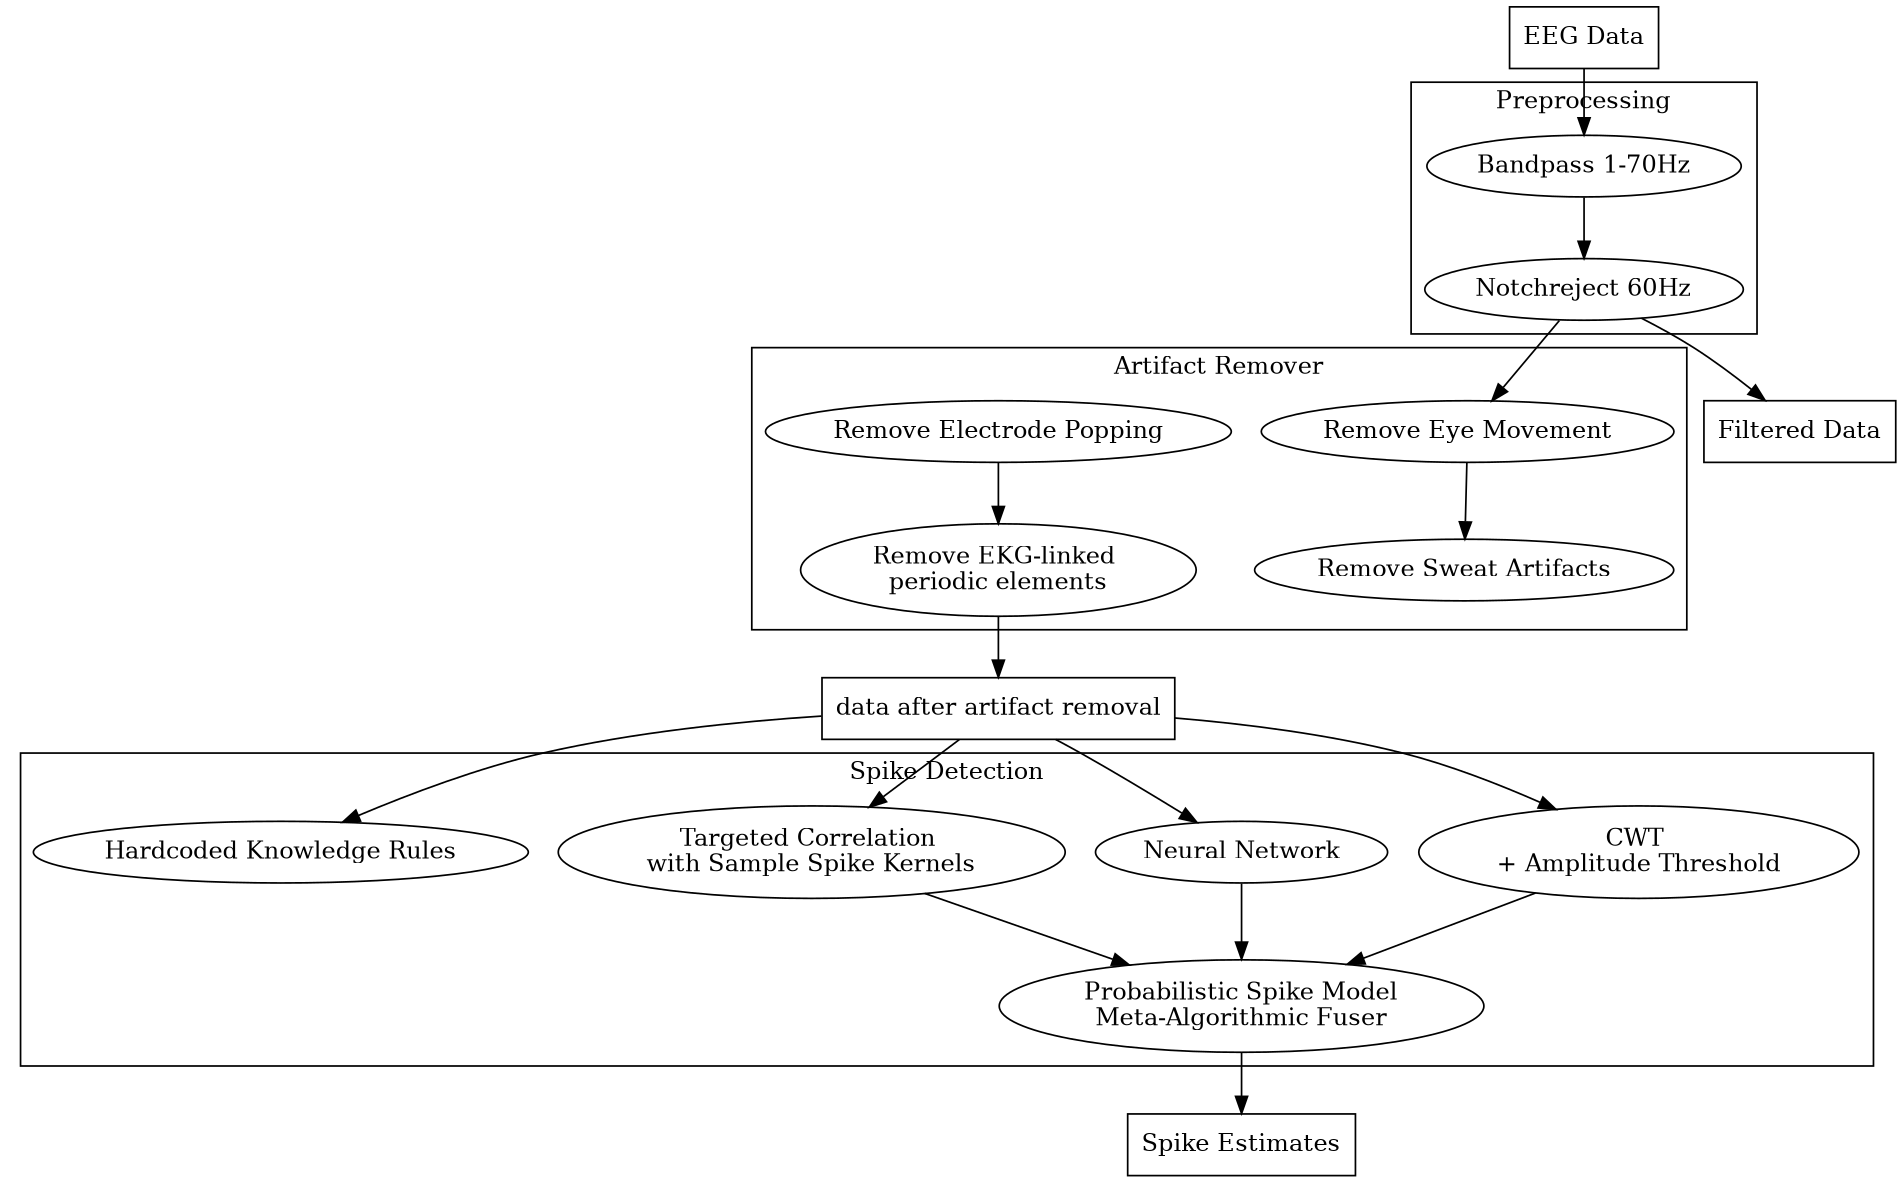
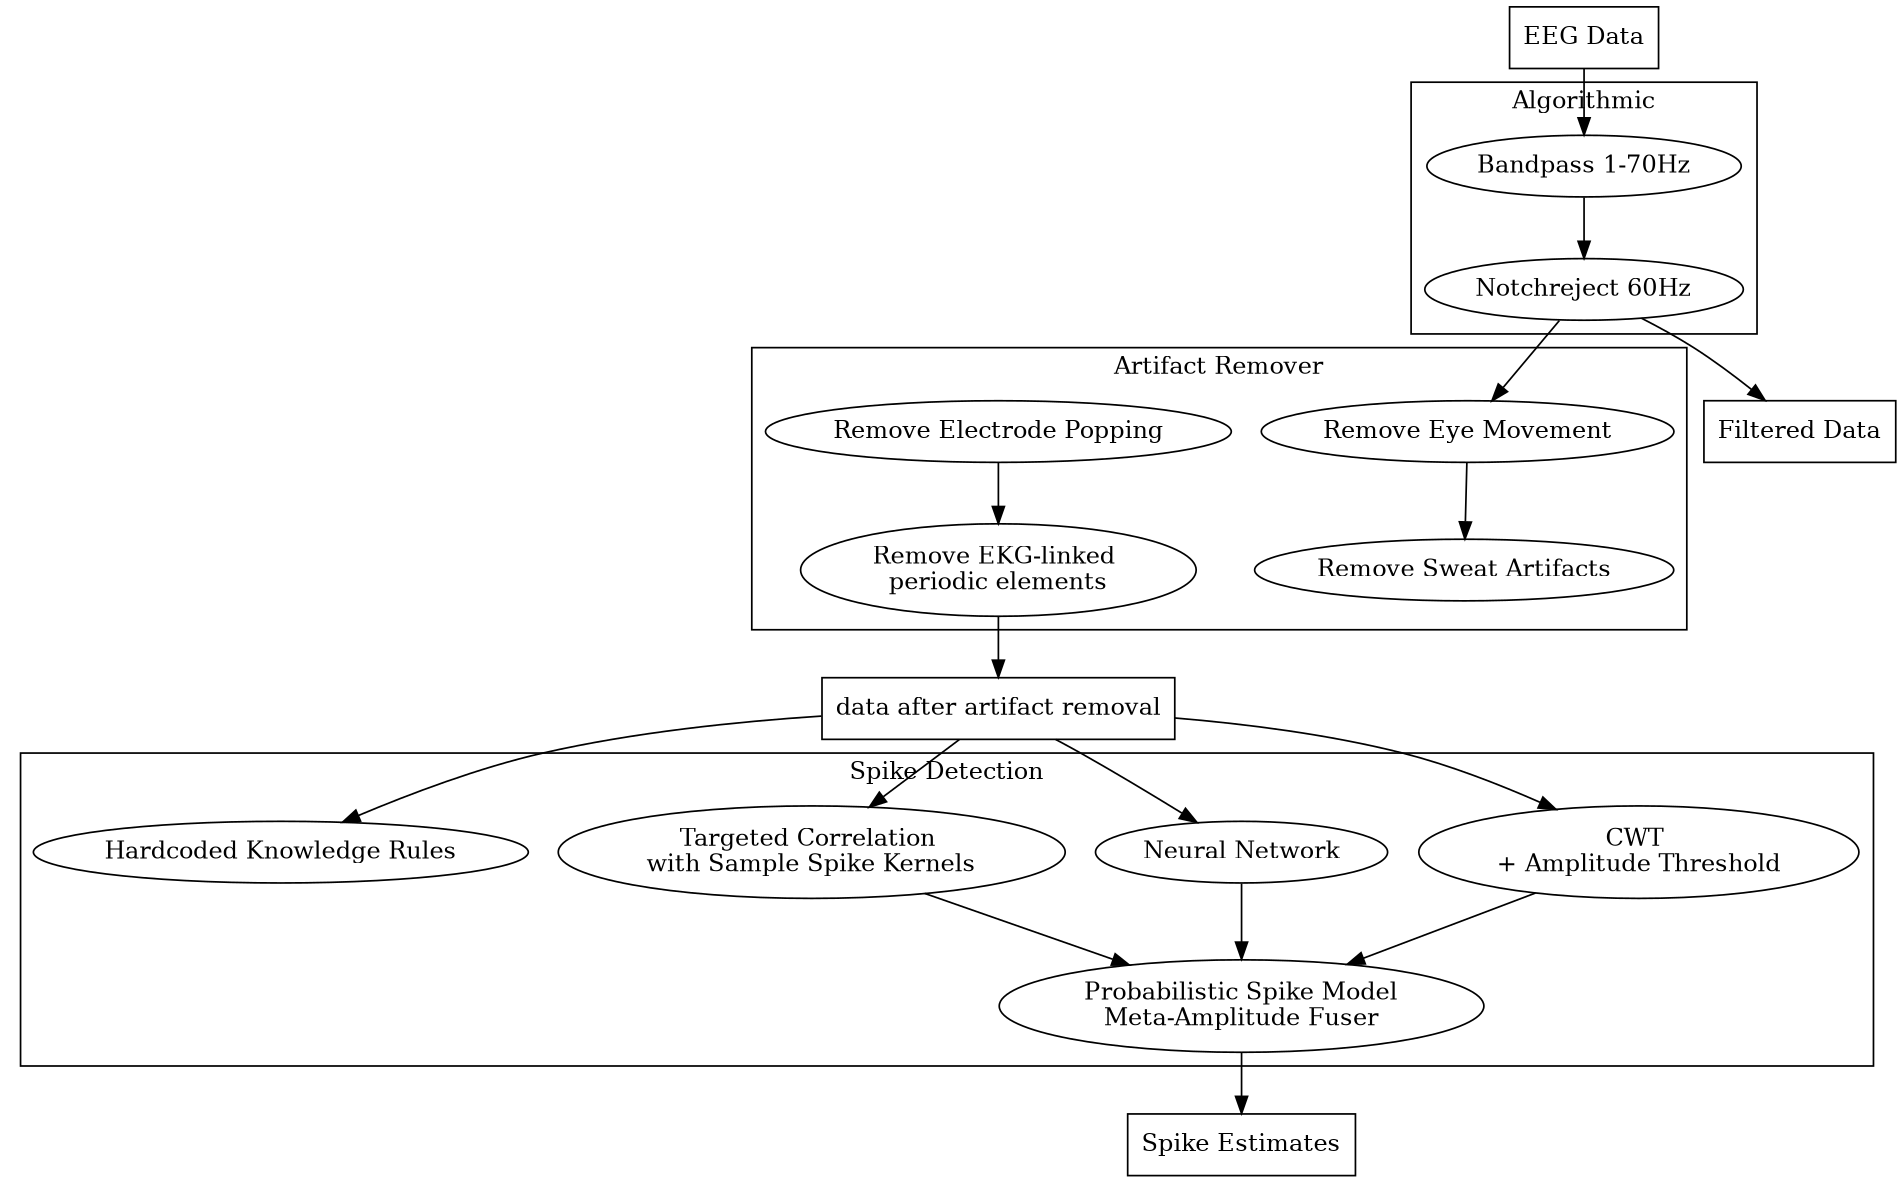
cluster "Preprocessing": label "Preprocessing" -> "Algorithmic"
node "Probabilistic Spike Model Meta-Algorithmic Fuser": label "Probabilistic Spike Model Meta-Algorithmic Fuser" -> "Probabilistic Spike Model Meta-Amplitude Fuser"
